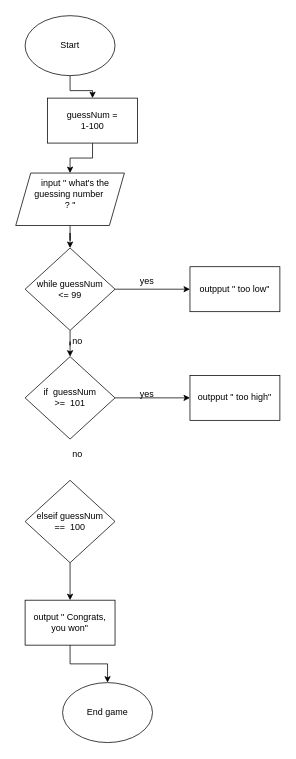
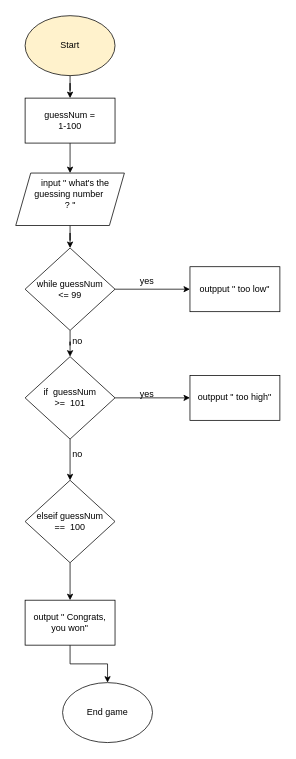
node "Start": fillcolor #ffffff -> #fff2cc
node "guessNum = 1-100": moved (93, 120) -> (70, 120)
edge "if guessNum >= 101" -> "elseif guessNum == 100": added
